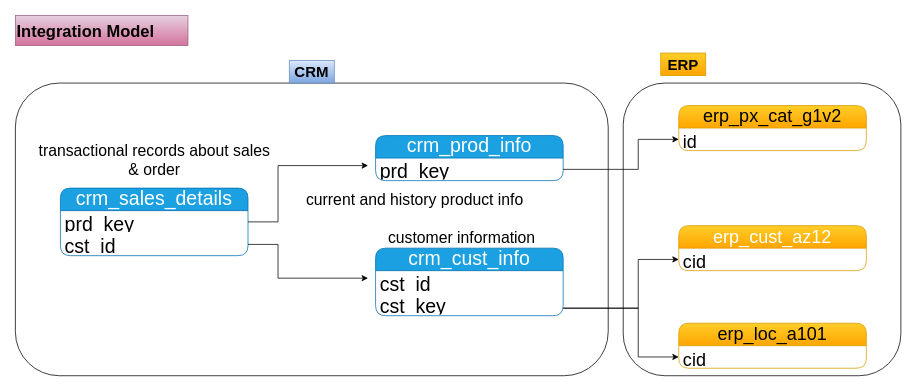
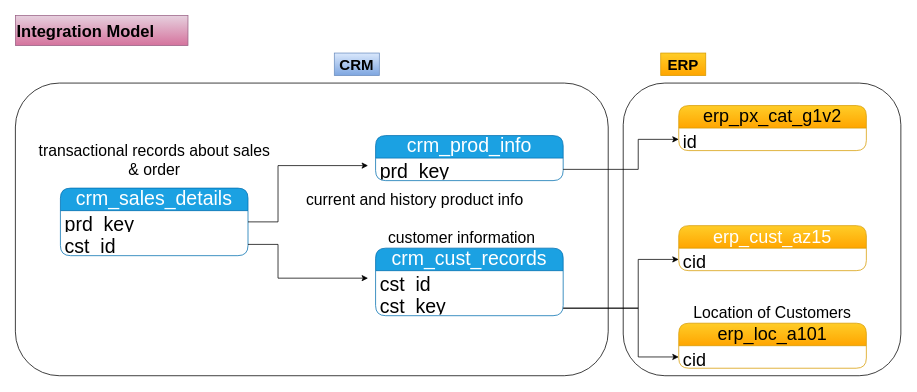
node "CRM": moved (312, 72) -> (357, 64)
node "erp_cust_az12": label "erp_cust_az12" -> "erp_cust_az15"
node "crm_cust_info": label "crm_cust_info" -> "crm_cust_records"
node "Location of Customers": added
